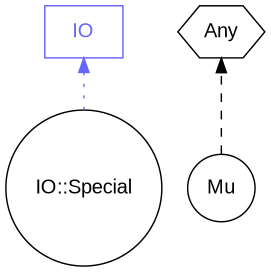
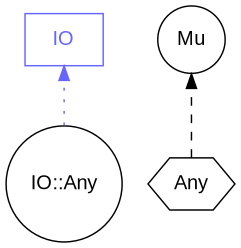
edge "Mu" -> "Any": reversed
node "IO::Special": label "IO::Special" -> "IO::Any"
